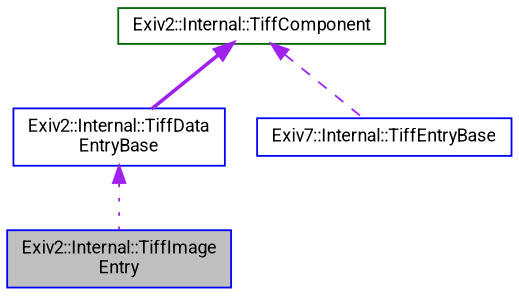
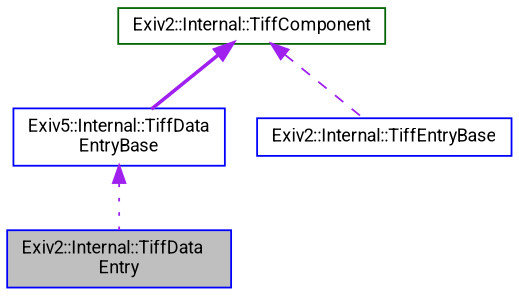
node "Exiv2::Internal::TiffData EntryBase": label "Exiv2::Internal::TiffData EntryBase" -> "Exiv5::Internal::TiffData EntryBase"
node "Exiv7::Internal::TiffEntryBase": label "Exiv7::Internal::TiffEntryBase" -> "Exiv2::Internal::TiffEntryBase"
node "Exiv2::Internal::TiffImage Entry": label "Exiv2::Internal::TiffImage Entry" -> "Exiv2::Internal::TiffData Entry"
